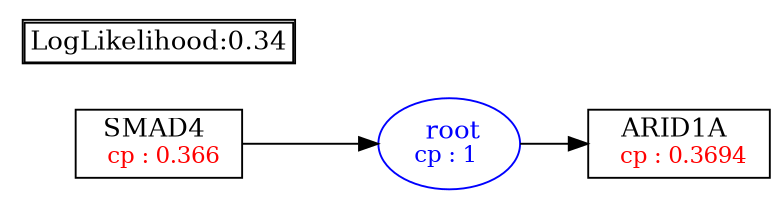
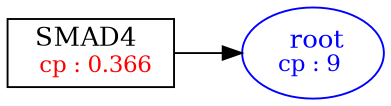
node "LogLikelihood:0.34": removed
node "ARID1A": removed
node "root": text "cp : 1" -> "cp : 9"
